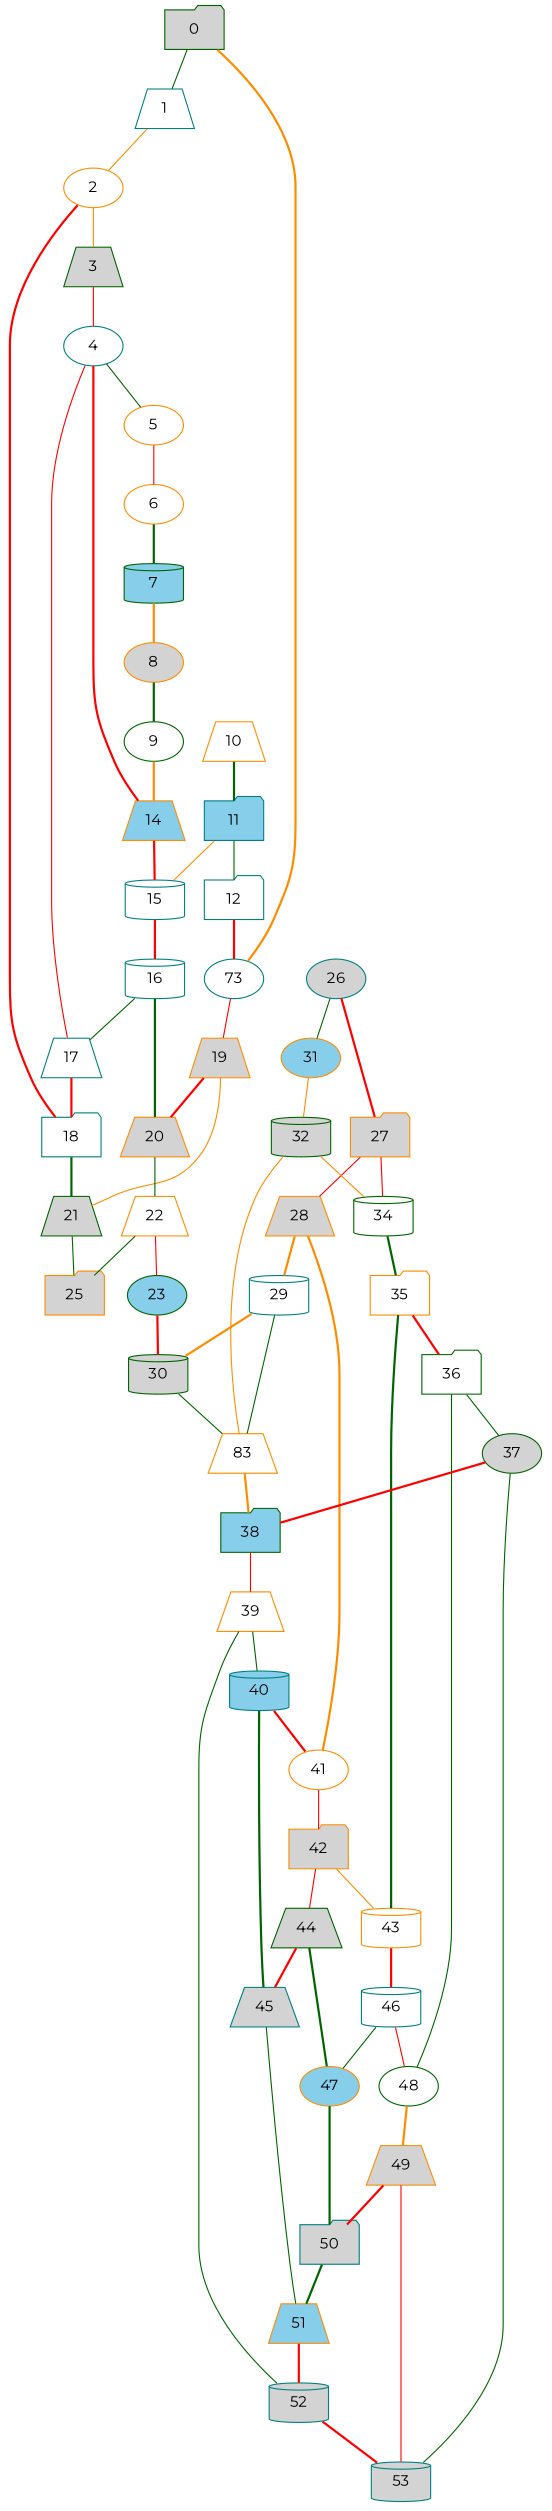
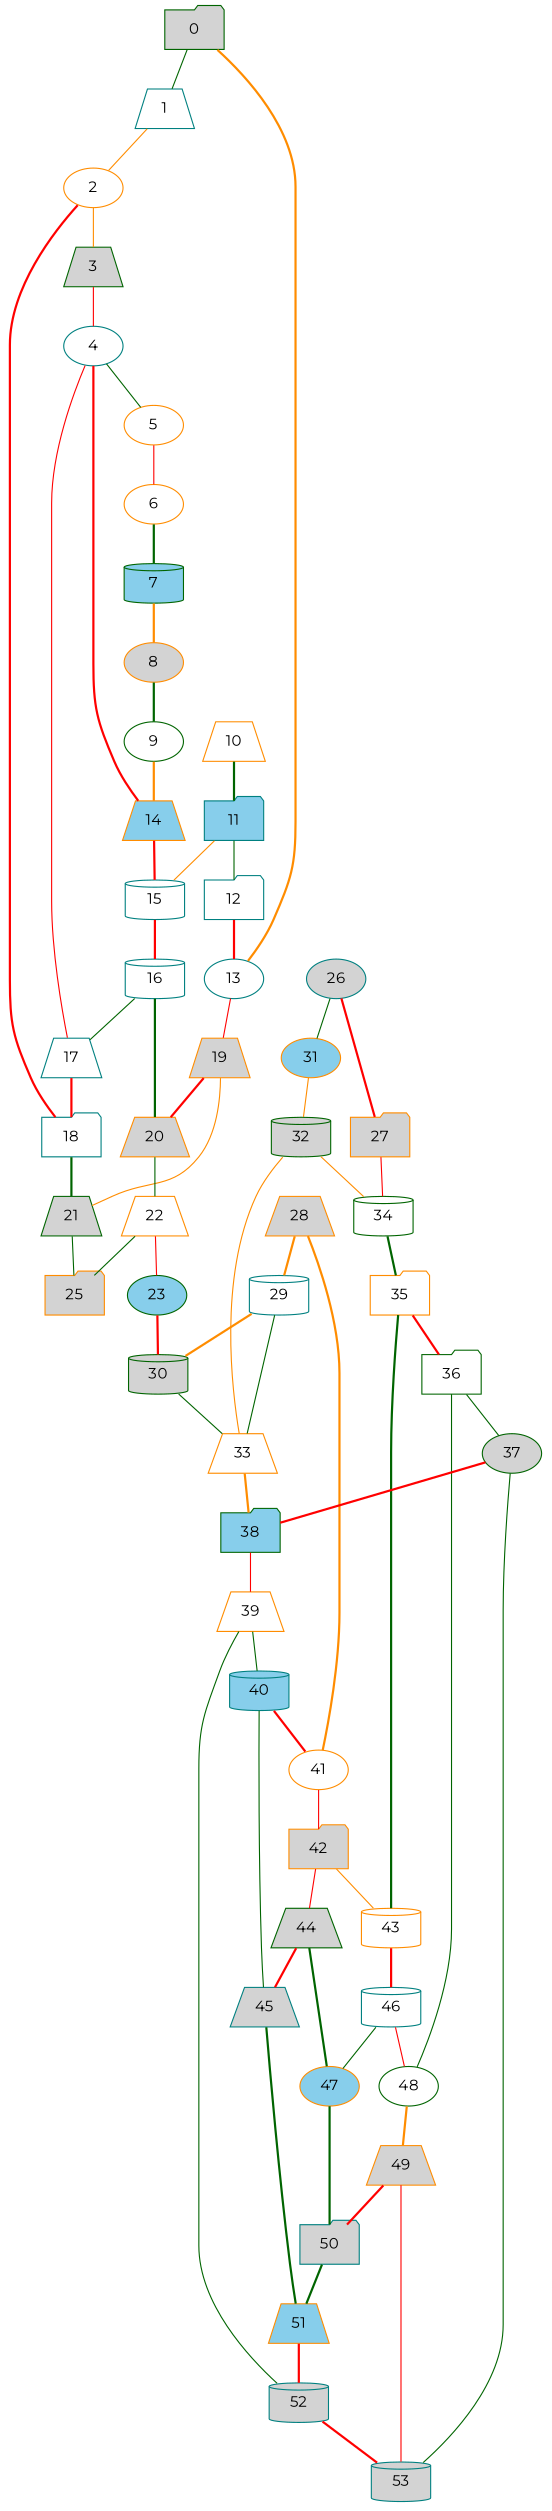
node "73": label "73" -> "13"
edge "27" -- "28": removed
node "83": label "83" -> "33"
edge "40" -- "45": style bold -> solid
edge "45" -- "51": style solid -> bold
